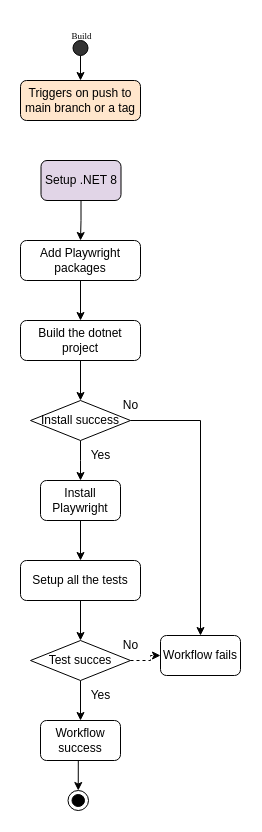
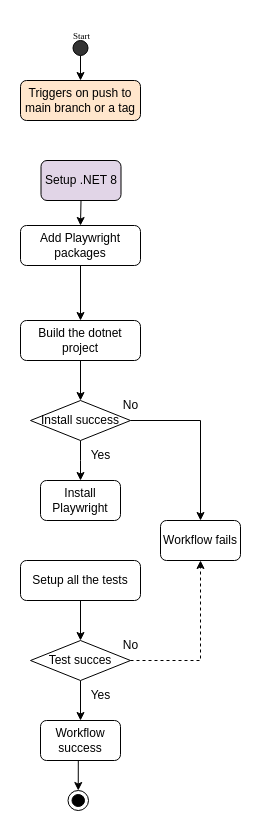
node "Build": label "Build" -> "Start"
node "Add Playwright packages": moved (81, 261) -> (81, 246)
edge "Install Playwright" -> "Setup all the tests": removed
node "Workflow fails": moved (201, 656) -> (201, 541)
